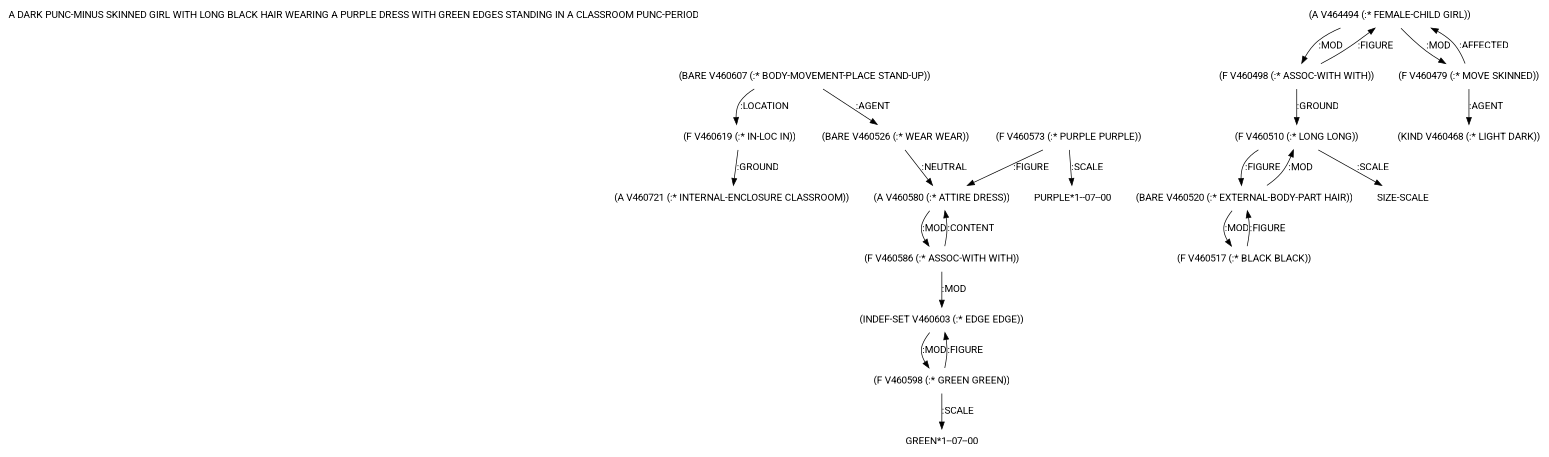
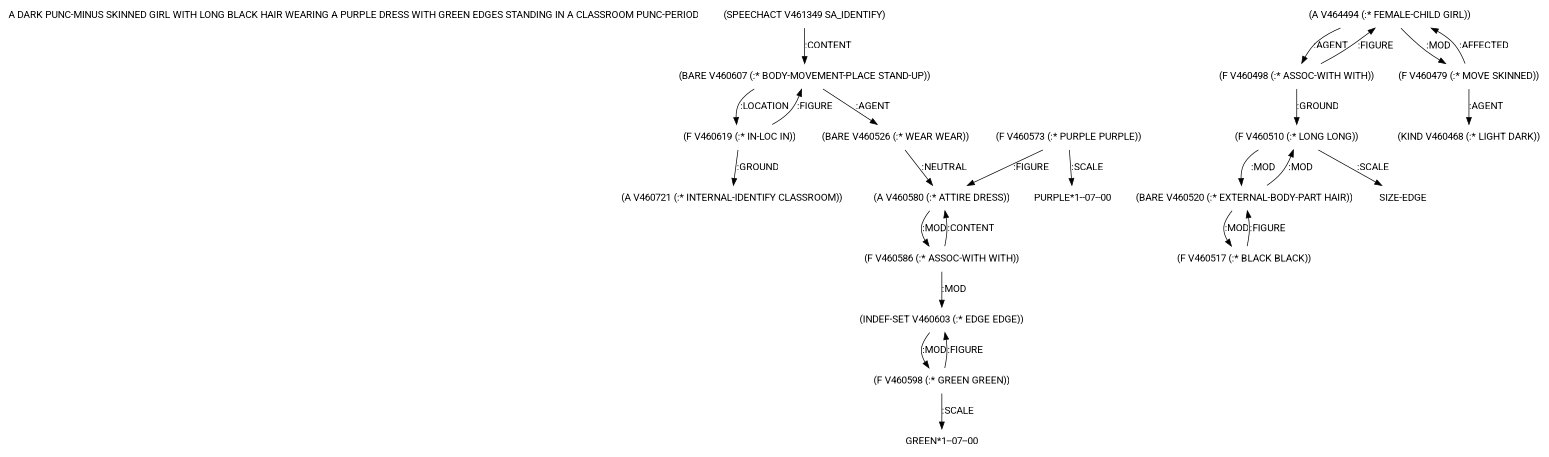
node "(SPEECHACT V461349 SA_IDENTIFY)": added
edge "(A V464494 (:* FEMALE-CHILD GIRL))" -> "(F V460498 (:* ASSOC-WITH WITH))": label ":MOD" -> ":AGENT"
edge "(F V460619 (:* IN-LOC IN))" -> "(BARE V460607 (:* BODY-MOVEMENT-PLACE STAND-UP))": added, label ":FIGURE"
edge "(F V460510 (:* LONG LONG))" -> "(BARE V460520 (:* EXTERNAL-BODY-PART HAIR))": label ":FIGURE" -> ":MOD"
node "(A V460721 (:* INTERNAL-ENCLOSURE CLASSROOM))": label "(A V460721 (:* INTERNAL-ENCLOSURE CLASSROOM))" -> "(A V460721 (:* INTERNAL-IDENTIFY CLASSROOM))"
node "SIZE-SCALE": label "SIZE-SCALE" -> "SIZE-EDGE"
